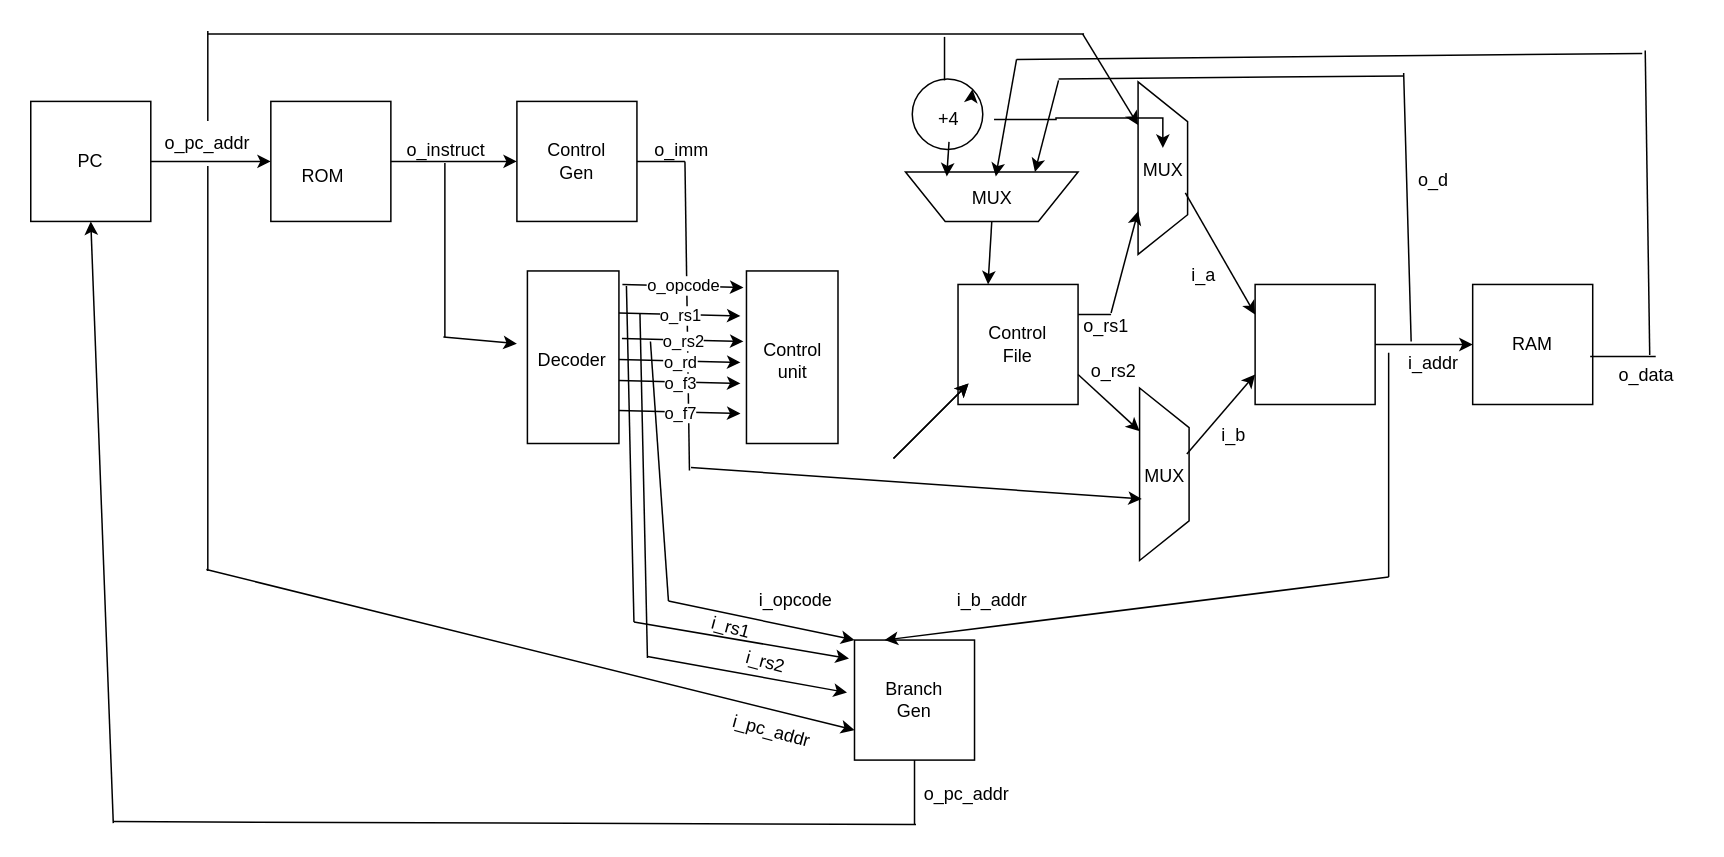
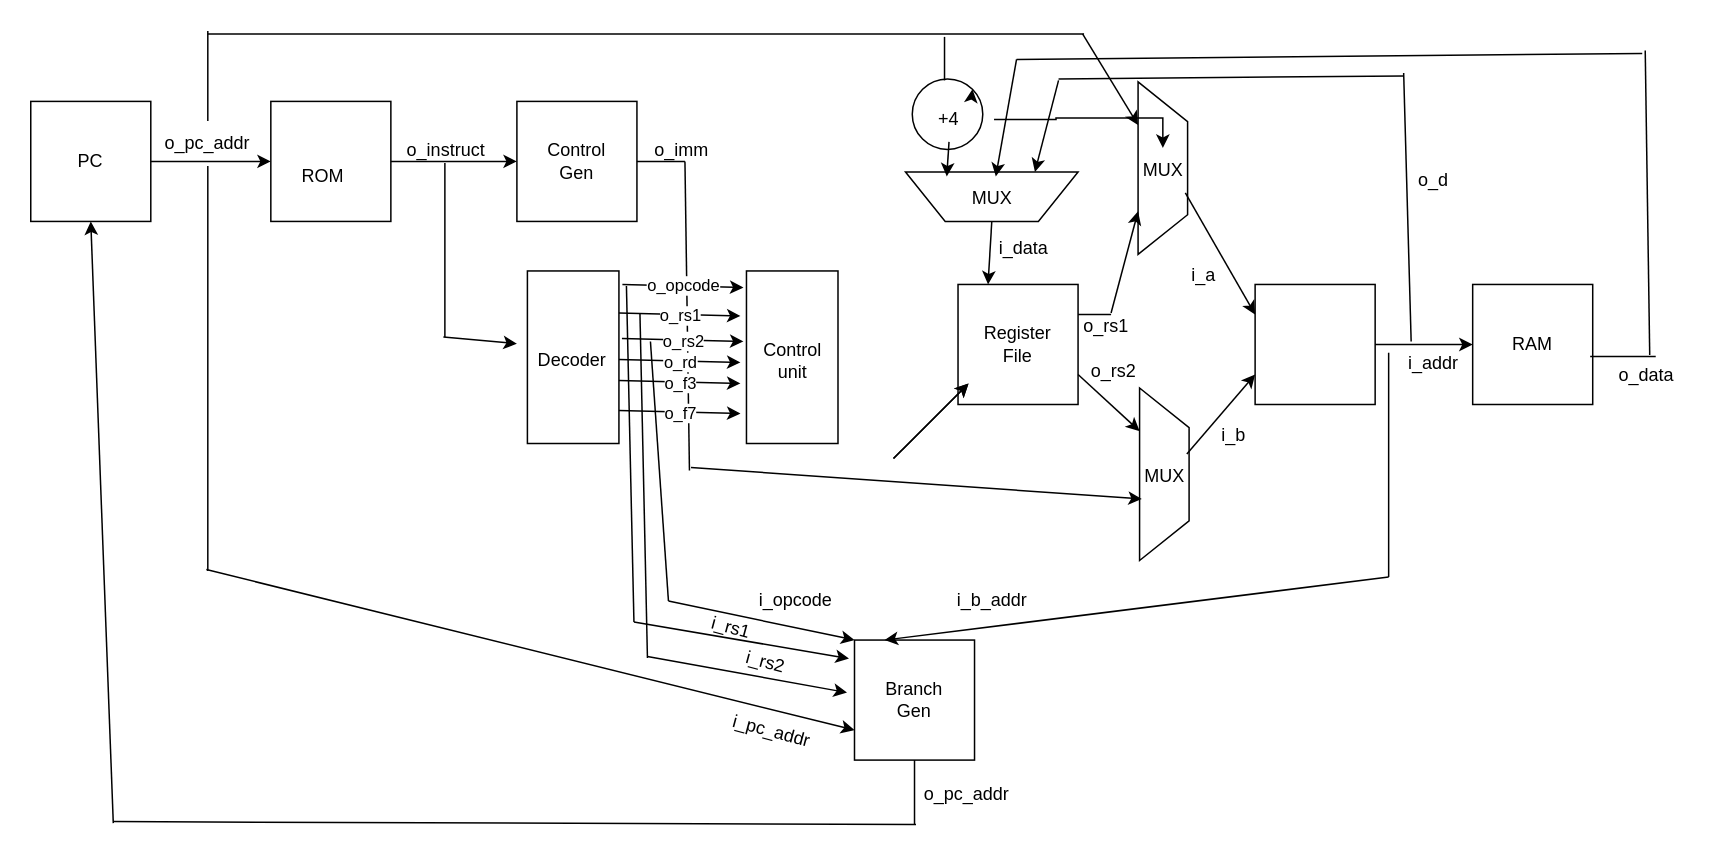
node "i_data": added
node "Control File": label "Control File" -> "Register File"
